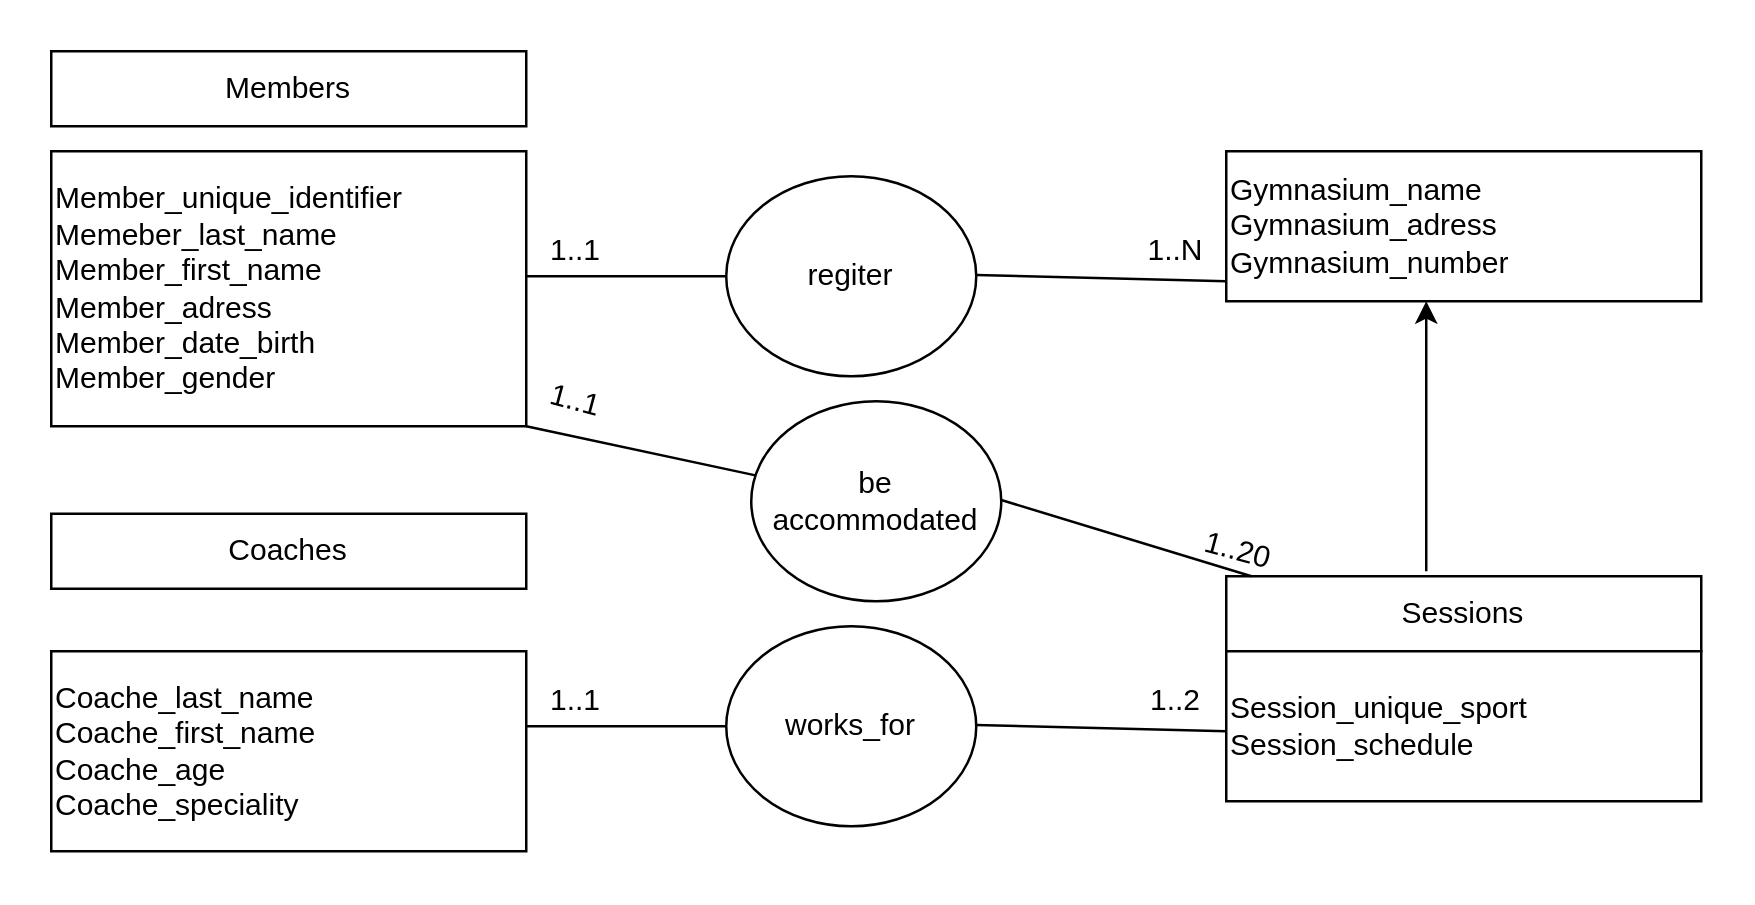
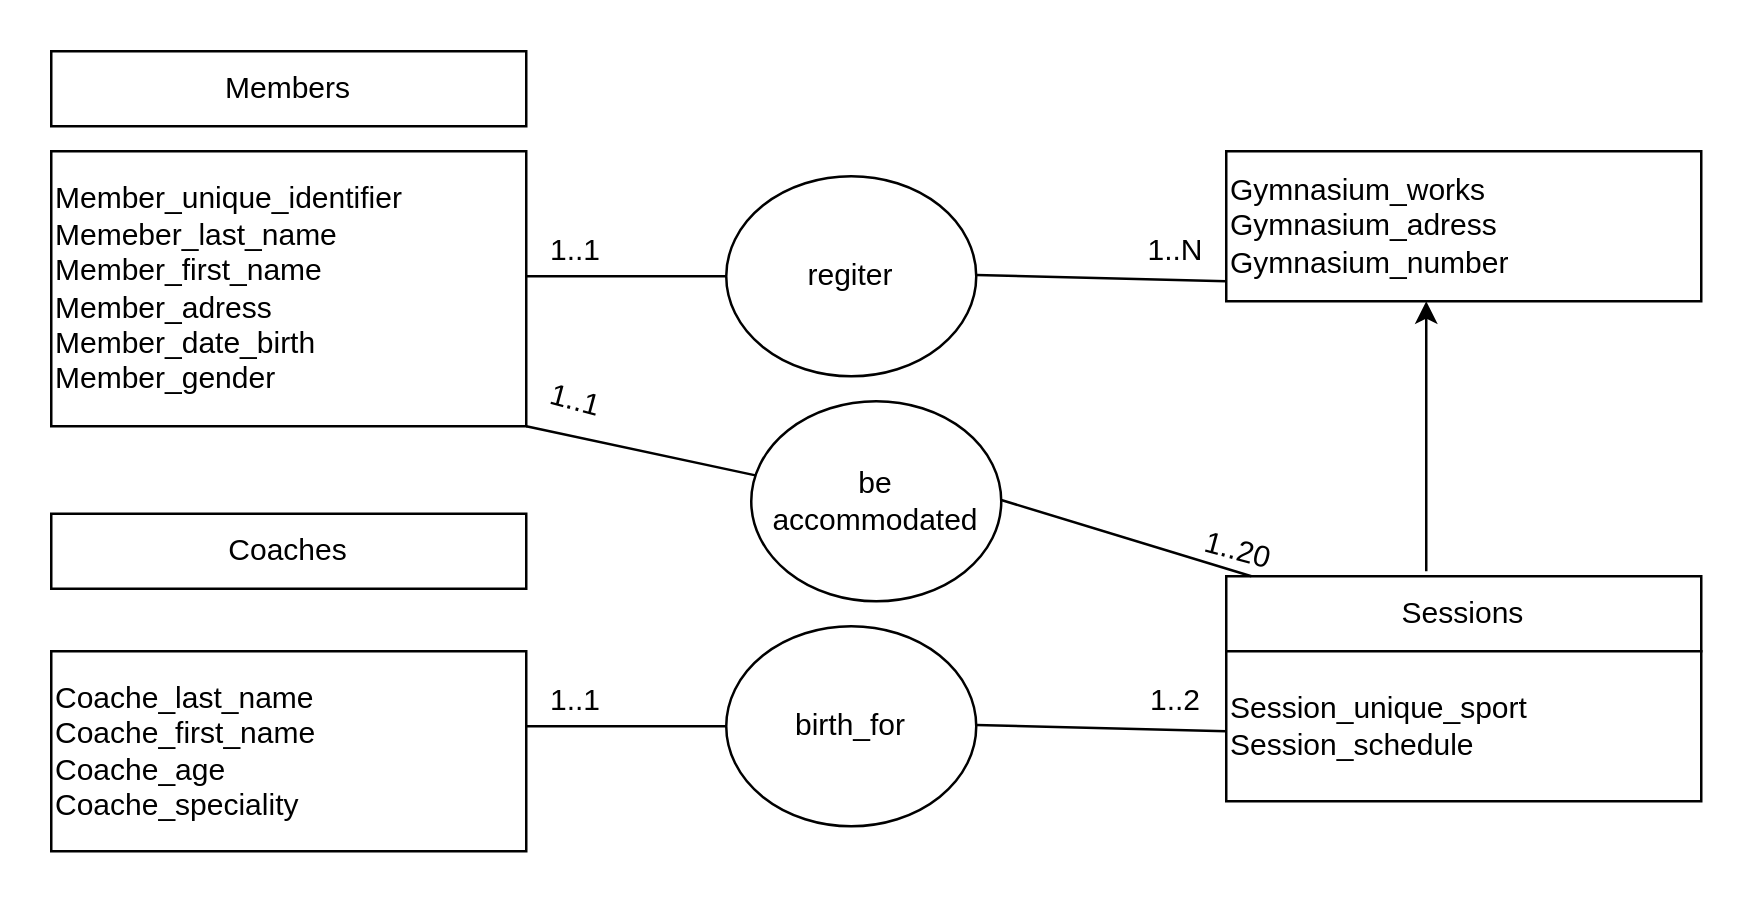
node "Gymnasium_name Gymnasium_adress Gymnasium_number": label "Gymnasium_name Gymnasium_adress Gymnasium_number" -> "Gymnasium_works Gymnasium_adress Gymnasium_number"
node "works_for": label "works_for" -> "birth_for"
